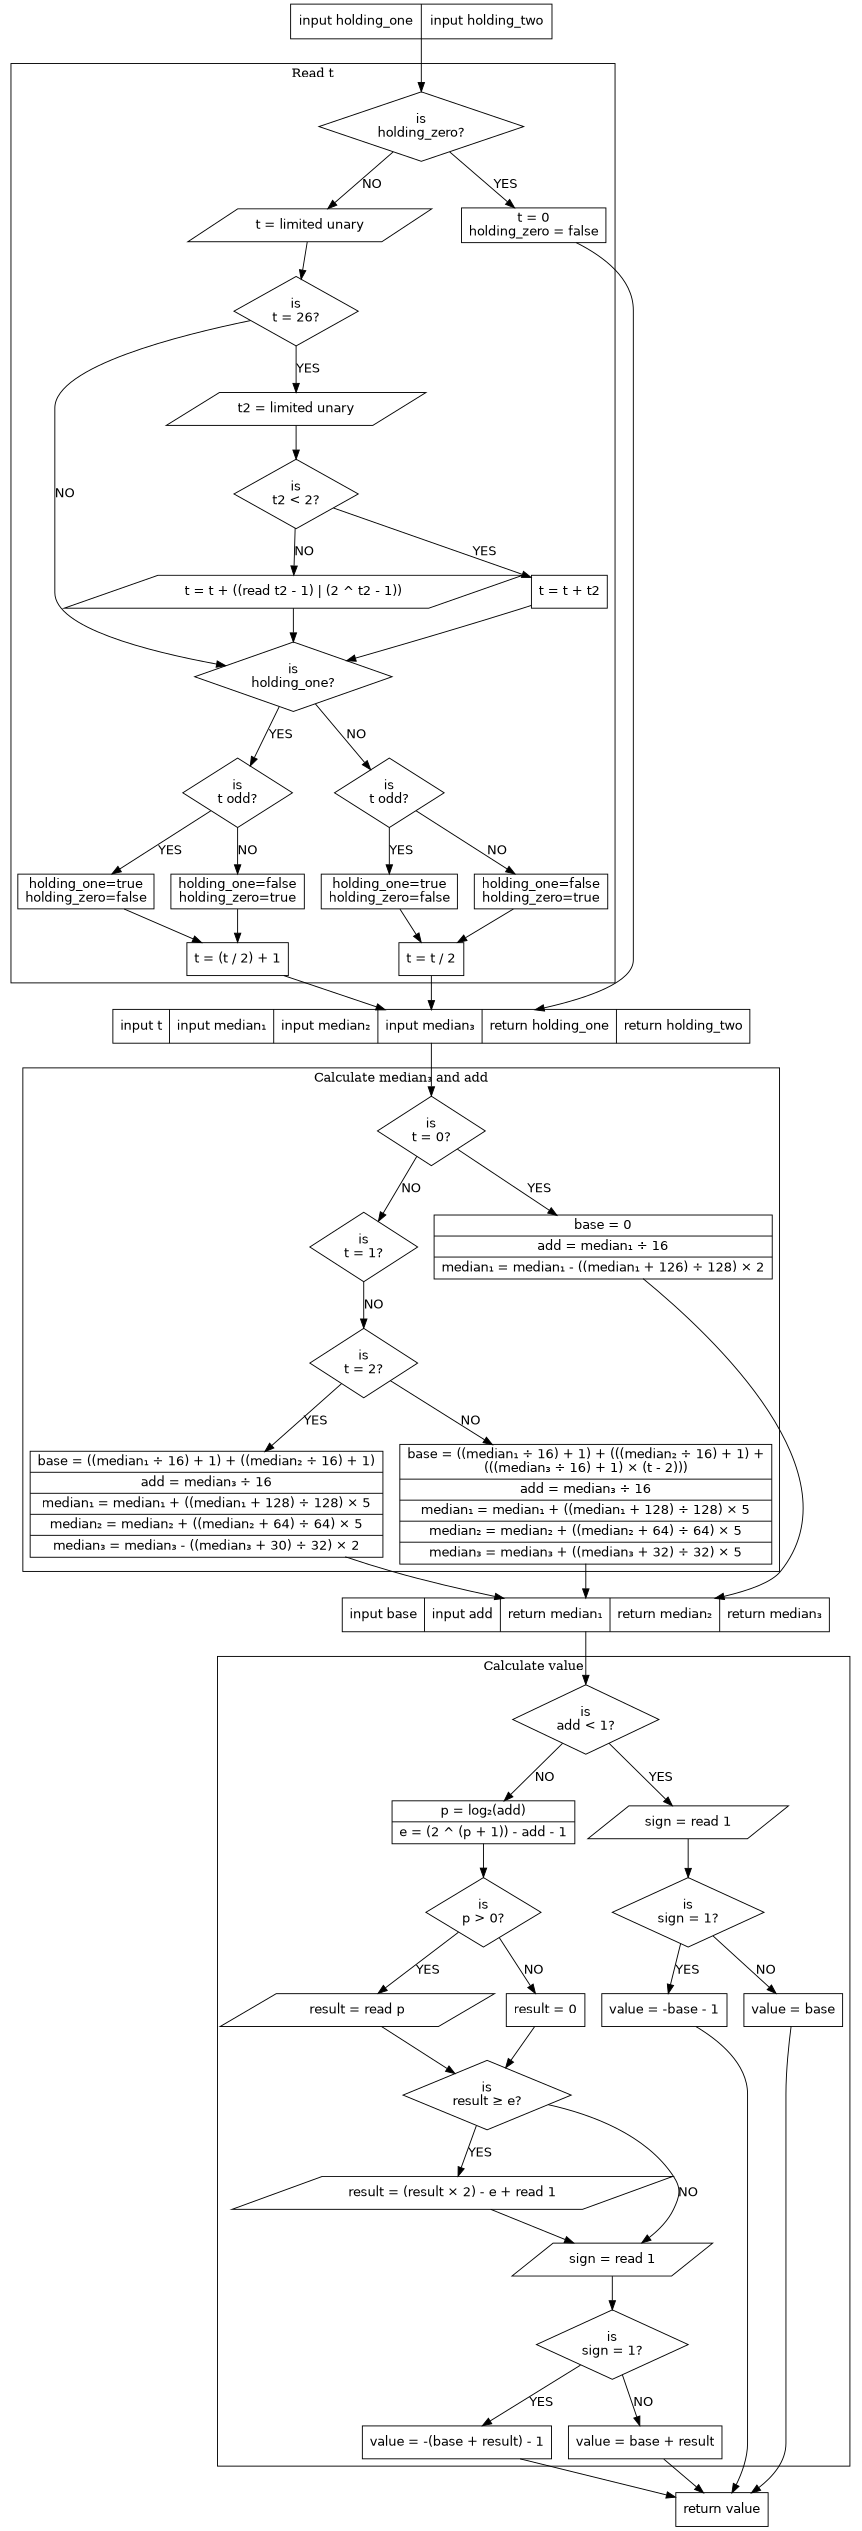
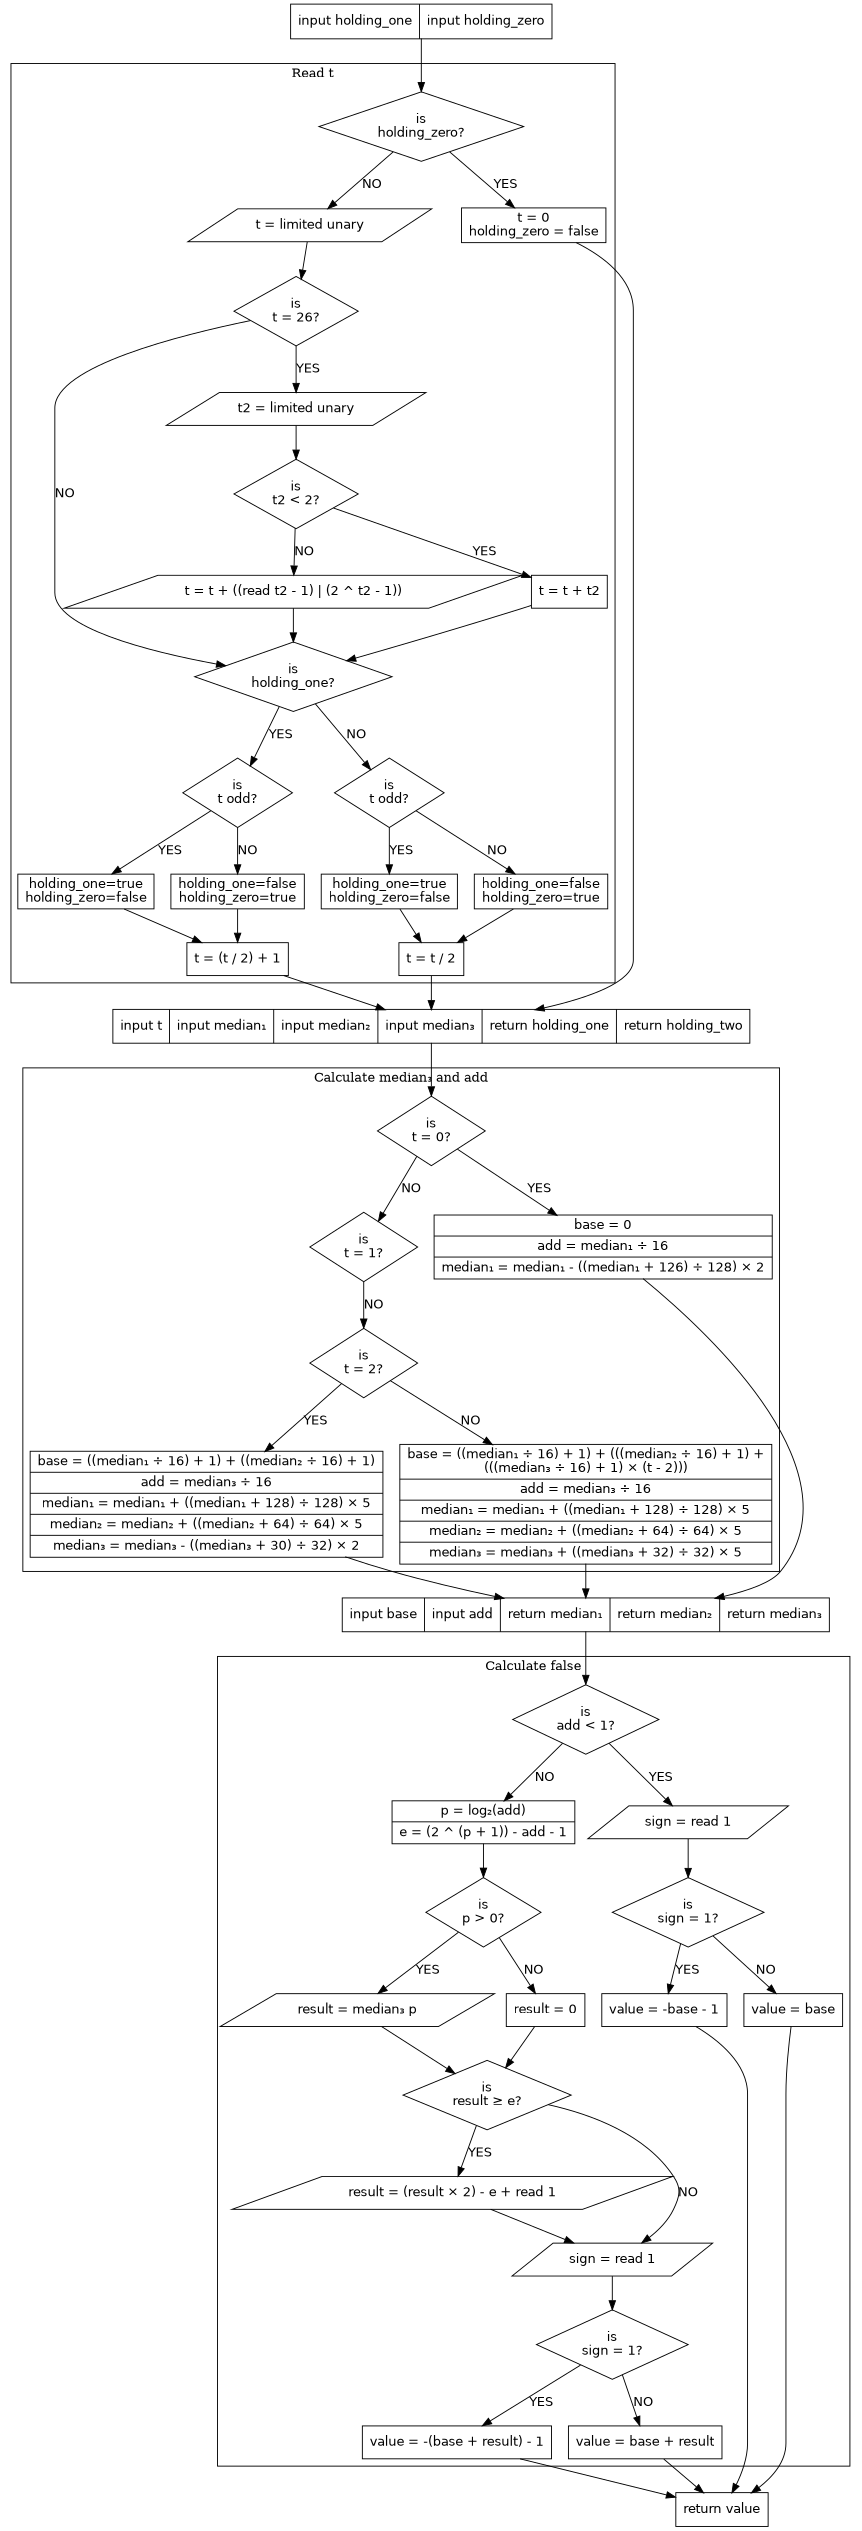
node "input holding_one": text "input holding_two" -> "input holding_zero"
cluster "Calculate value": label "Calculate value" -> "Calculate false"
node "result = read p": label "result = read p" -> "result = median₃ p"
